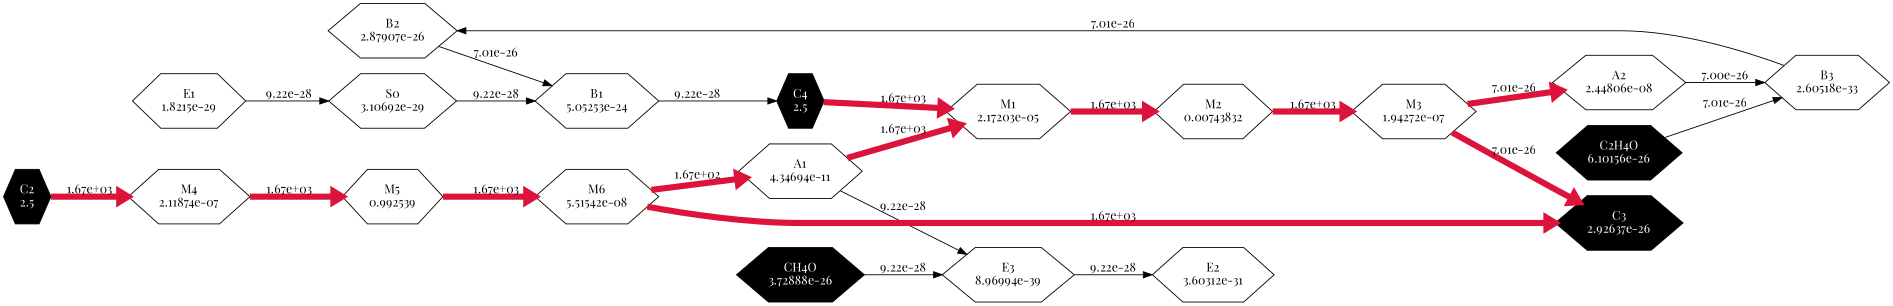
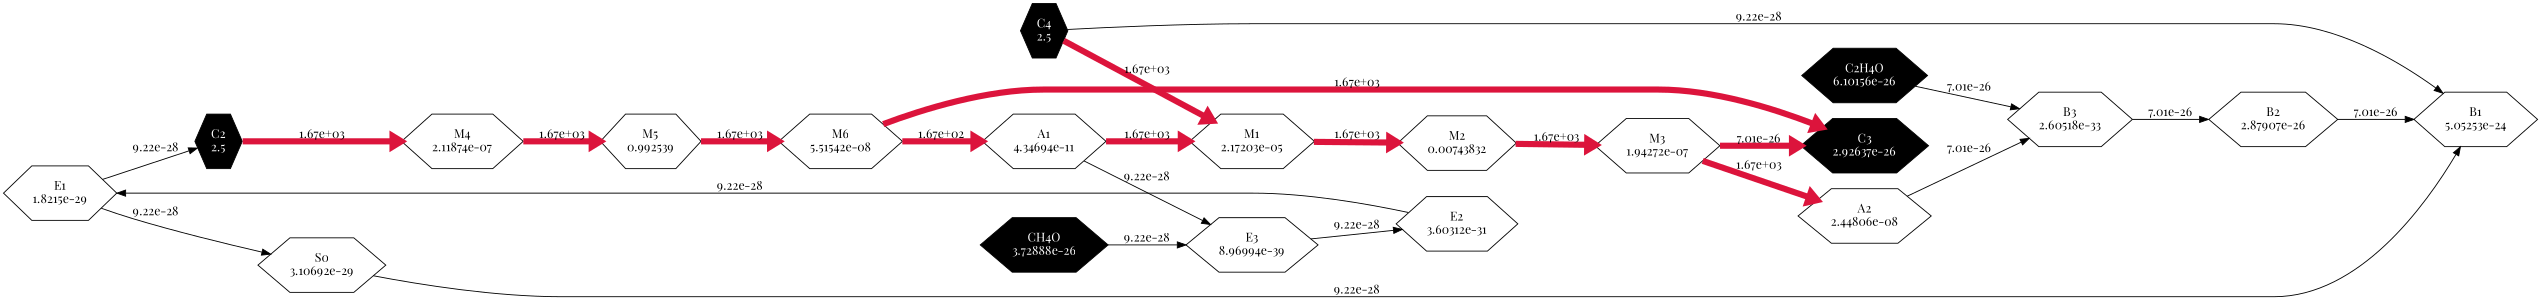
edge "A2 2.44806e-08" -> "B3 2.60518e-33": label "7.00e-26" -> "7.01e-26"
edge "M3 1.94272e-07" -> "A2 2.44806e-08": label "7.01e-26" -> "1.67e+03"
edge "B1 5.05253e-24" -> "C4 2.5": reversed
edge "E1 1.8215e-29" -> "C2 2.5": added, label "9.22e-28"
edge "E2 3.60312e-31" -> "E1 1.8215e-29": added, label "9.22e-28"
